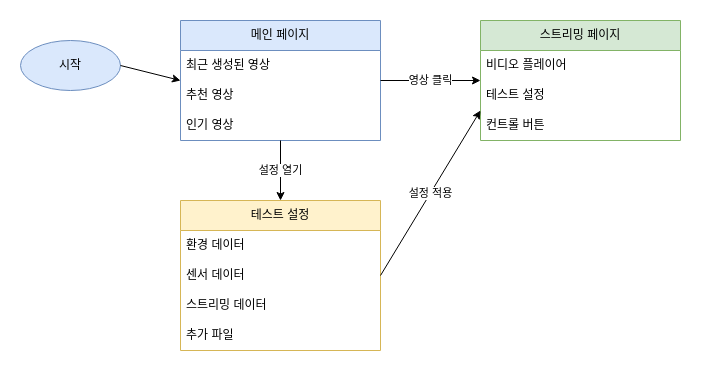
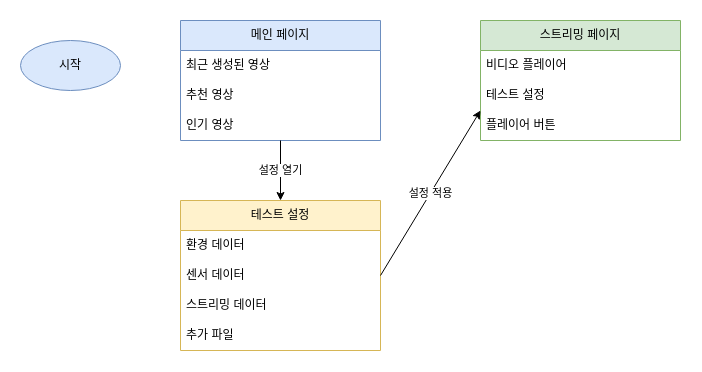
edge "시작" -> "메인 페이지": removed
edge "메인 페이지" -> "스트리밍 페이지": removed, label "영상 클릭"
node "컨트롤 버튼": label "컨트롤 버튼" -> "플레이어 버튼"
